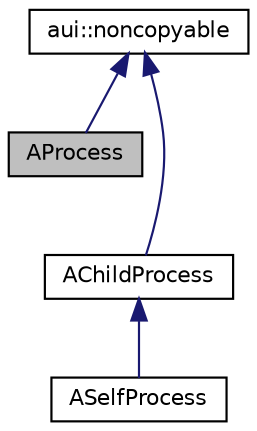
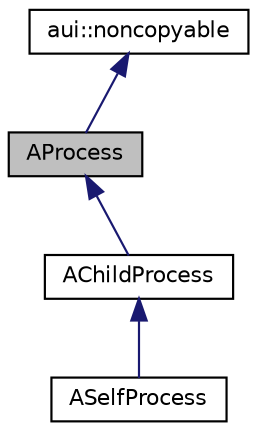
edge "AChildProcess" -> "aui::noncopyable": now "AChildProcess" -> "AProcess"
